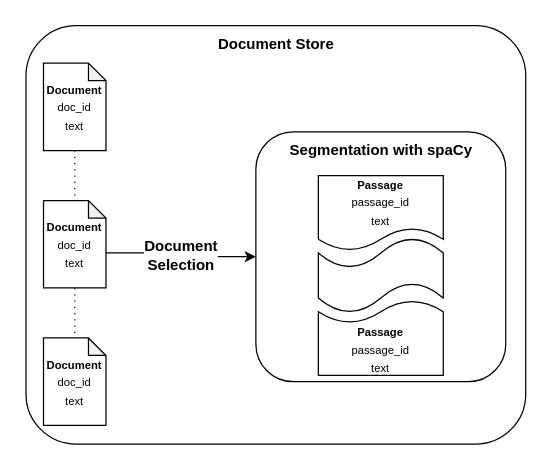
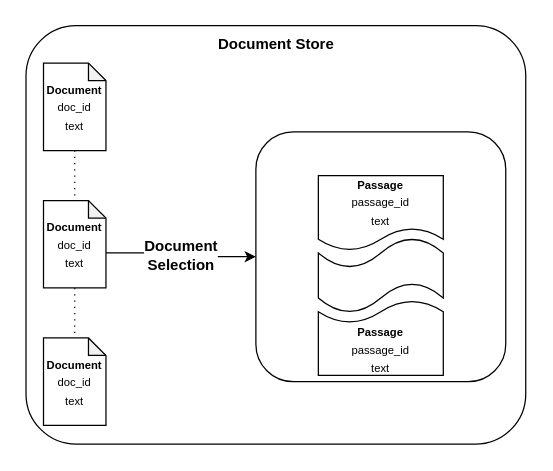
node "Segmentation with spaCy": removed
